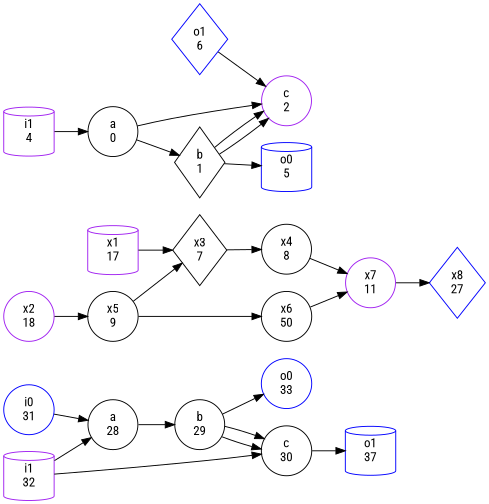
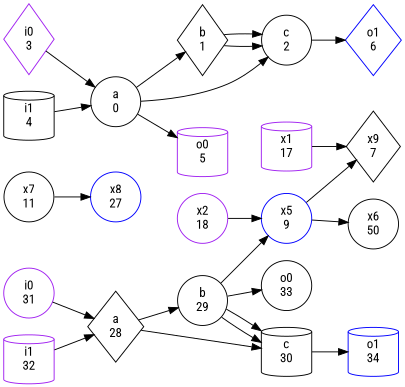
node "i0 3": added
edge "o1 6" -> "c 2": reversed
node "c 2": color purple -> black
node "i1 4": color purple -> black
edge "b 1" -> "o0 5": now "a 0" -> "o0 5"
node "o0 5": color blue -> purple
node "x4 8": removed
node "x3 7": label "x3 7" -> "x9 7"
edge "b 29" -> "x5 9": added
node "x7 11": color purple -> black
node "x8 27": shape diamond -> ellipse
edge "x6 50" -> "x7 11": removed
node "x5 9": color black -> blue
node "o0 33": color blue -> black
node "i0 31": color blue -> purple
node "a 28": shape circle -> diamond
node "c 30": shape ellipse -> cylinder
node "o1 37": label "o1 37" -> "o1 34"
edge "i1 32" -> "c 30": now "a 28" -> "c 30"
